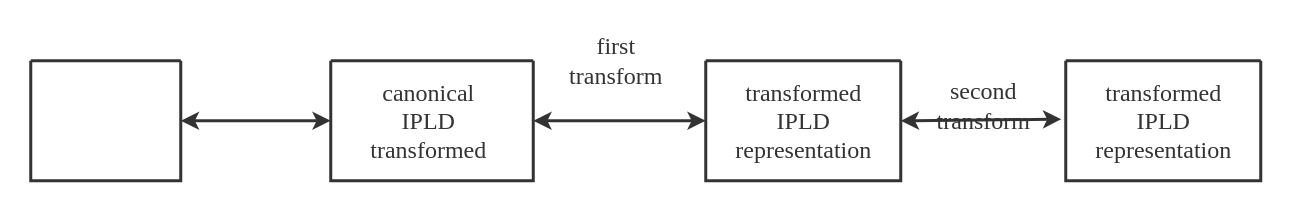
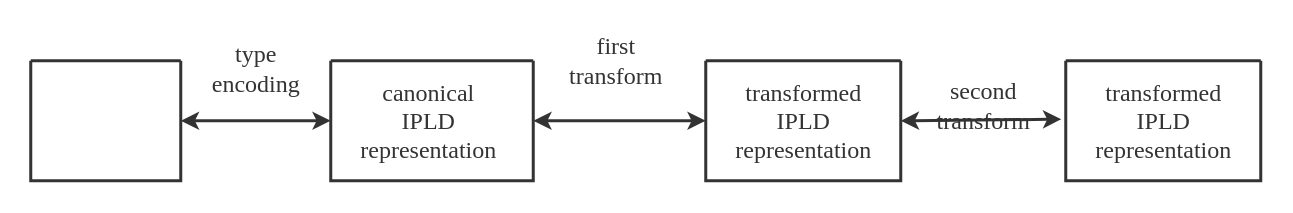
node "type encoding": added
node "canonical IPLD transformed": label "canonical IPLD transformed" -> "canonical IPLD representation"
